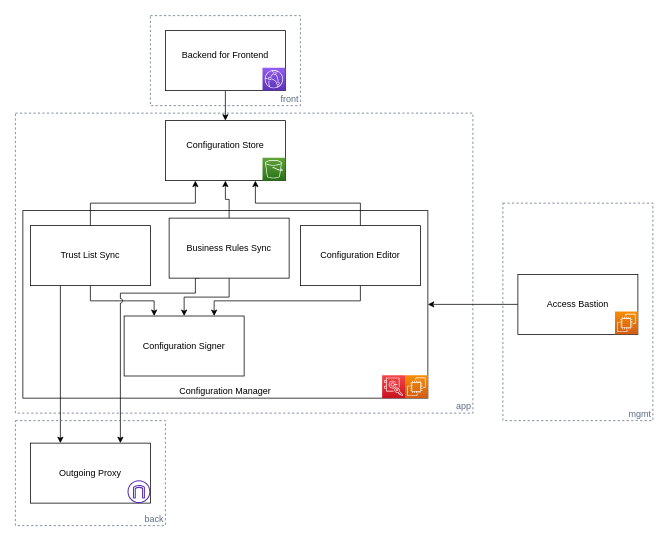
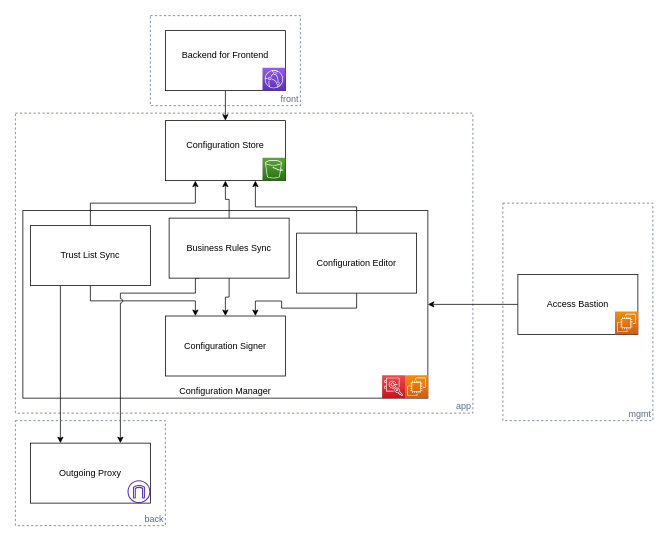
node "Configuration Editor": moved (360, 255) -> (357, 263)
node "Configuration Signer": moved (184, 346) -> (225, 346)
